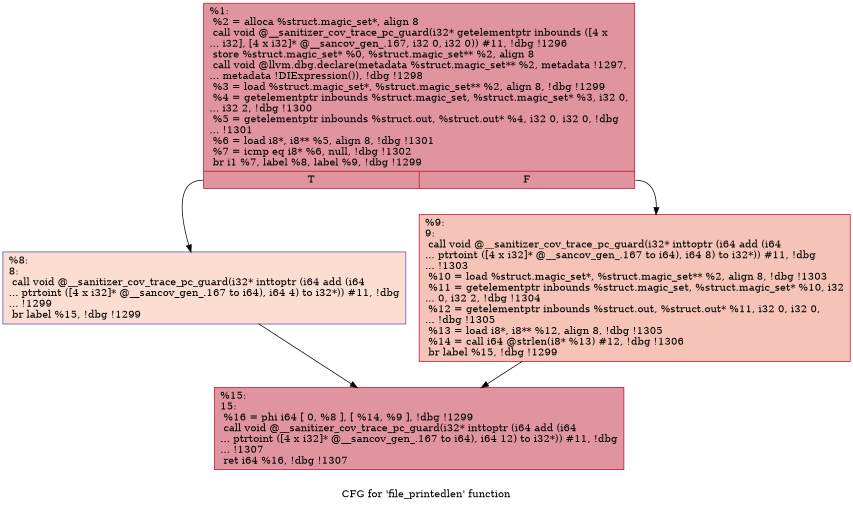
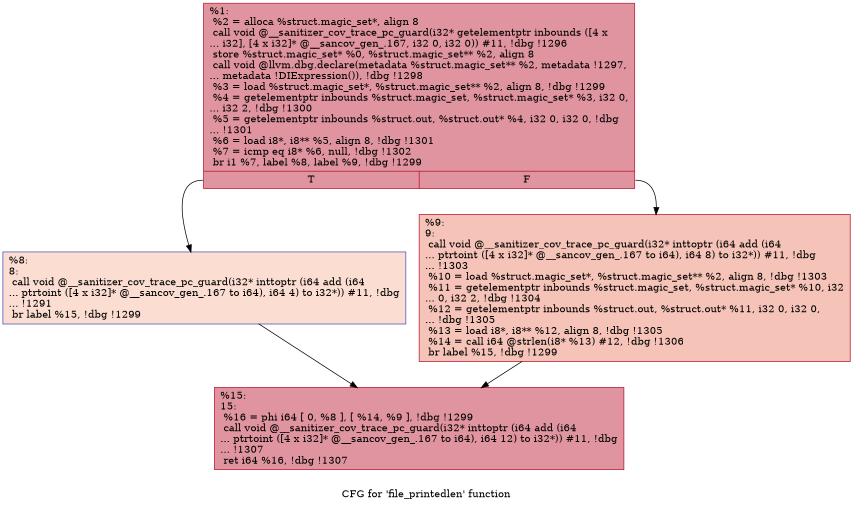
node "%8:": text "... !1299" -> "... !1291"
